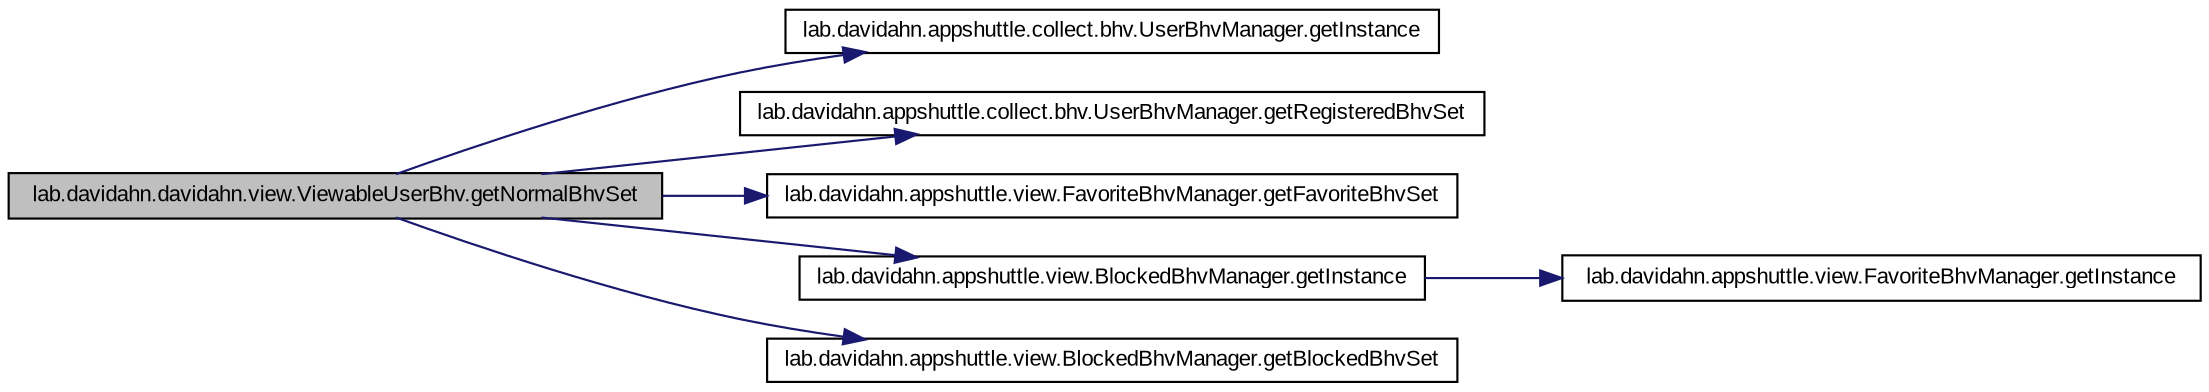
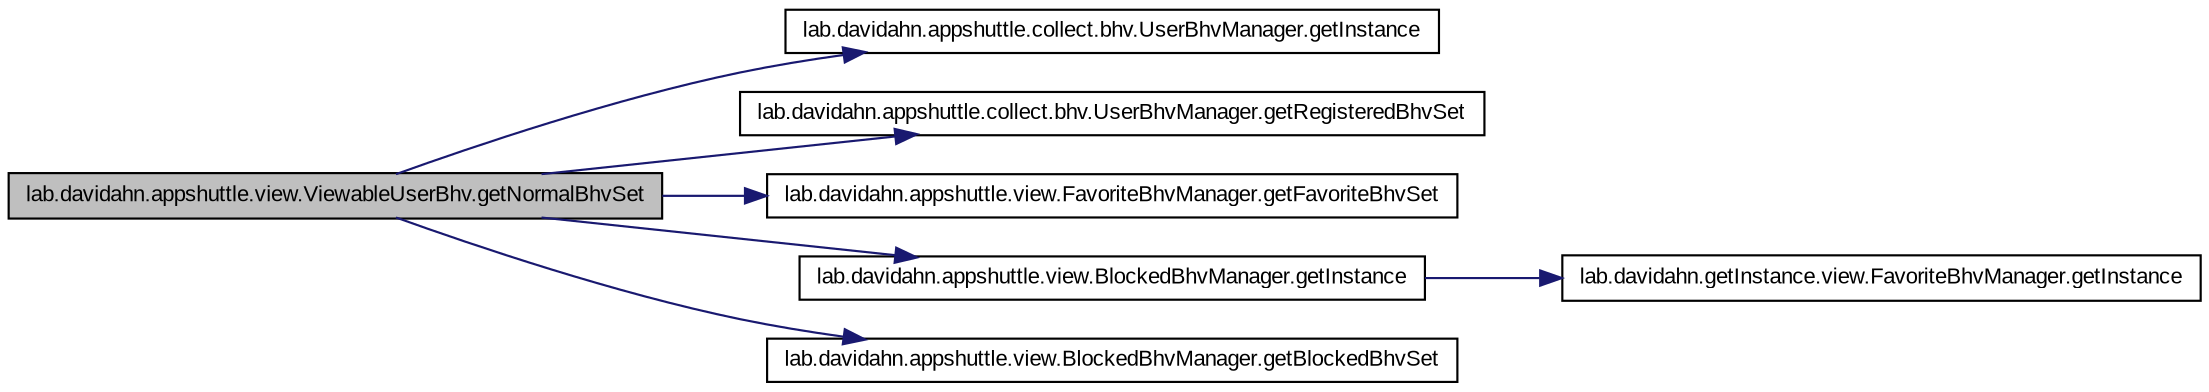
node "lab.davidahn.davidahn.view.ViewableUserBhv.getNormalBhvSet": label "lab.davidahn.davidahn.view.ViewableUserBhv.getNormalBhvSet" -> "lab.davidahn.appshuttle.view.ViewableUserBhv.getNormalBhvSet"
node "lab.davidahn.appshuttle.view.FavoriteBhvManager.getInstance": label "lab.davidahn.appshuttle.view.FavoriteBhvManager.getInstance" -> "lab.davidahn.getInstance.view.FavoriteBhvManager.getInstance"
